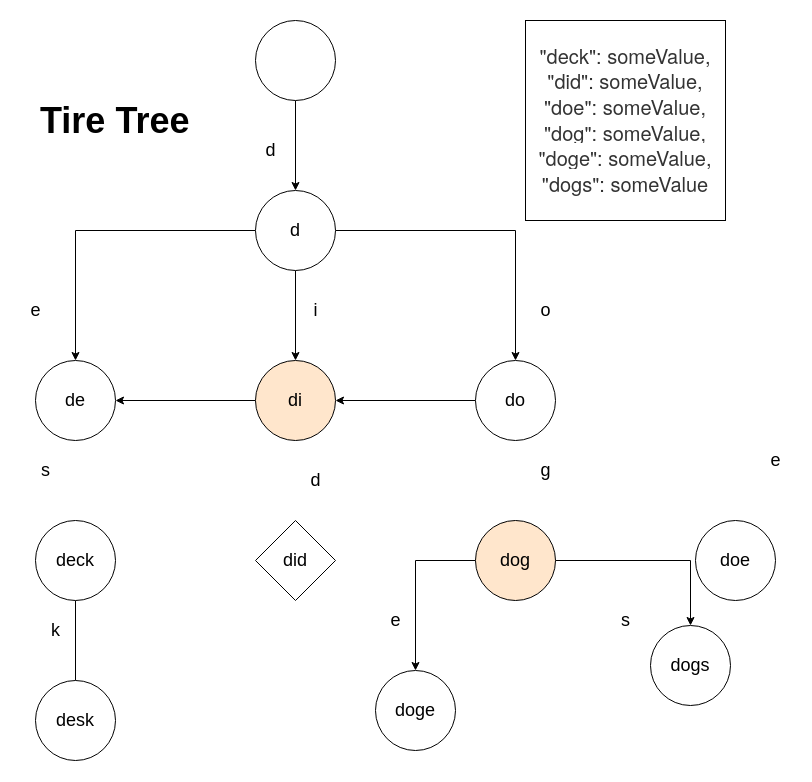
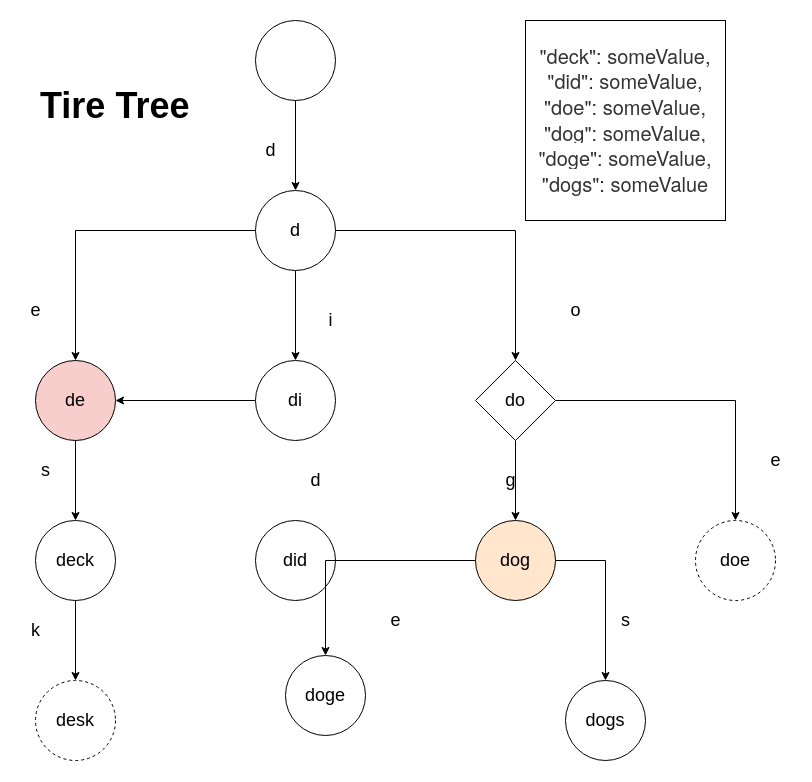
node "Tire Tree": moved (118, 121) -> (118, 106)
node "i": moved (316, 311) -> (331, 321)
node "o": moved (546, 311) -> (576, 311)
node "de": fillcolor #ffffff -> #f8cecc
node "di": fillcolor #ffe6cc -> #ffffff
edge "do" -> "di": now "do" -> "dog"
node "do": shape ellipse -> diamond
edge "do" -> "doe": added
node "g": moved (546, 471) -> (511, 481)
edge "de" -> "deck": added
node "did": shape diamond -> ellipse
node "doe": style solid -> dashed
node "k": moved (56, 631) -> (36, 631)
node "dogs": moved (691, 666) -> (606, 721)
edge "deck" -- "desk": arrowhead none -> classic
node "doge": moved (416, 711) -> (326, 696)
node "desk": style solid -> dashed
